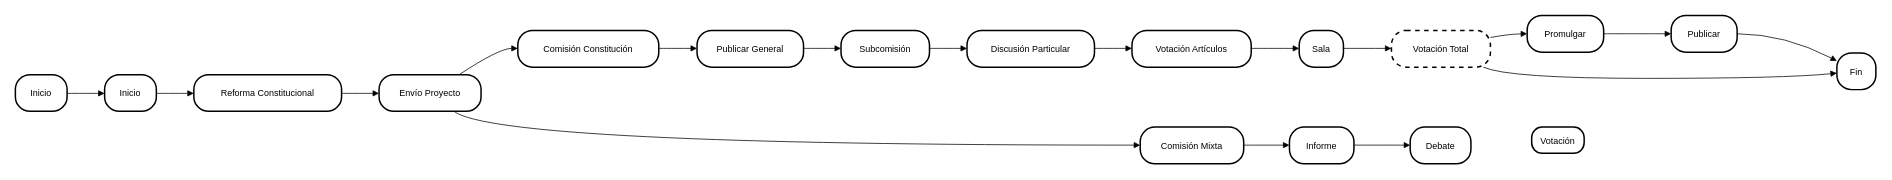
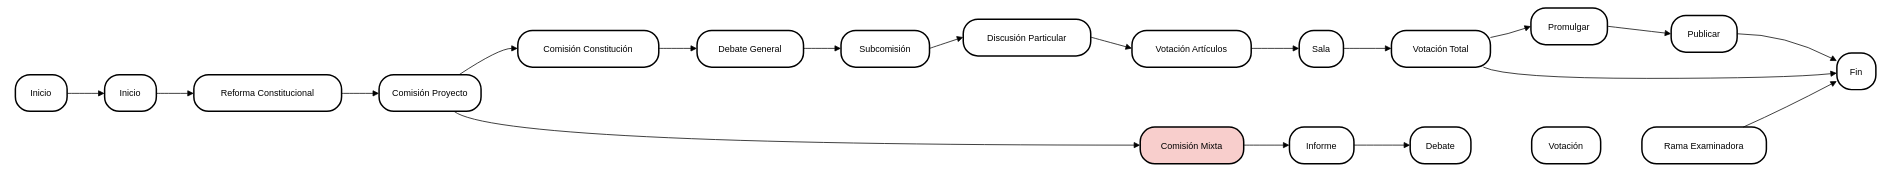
node "Promulgar": moved (1566, 34) -> (1569, 26)
node "Publicar General": label "Publicar General" -> "Debate General"
node "Discusión Particular": moved (1031, 49) -> (1027, 38)
node "Votación Total": style dashed -> solid
node "Envío Proyecto": label "Envío Proyecto" -> "Comisión Proyecto"
edge "Rama Examinadora" -> "Fin": added
node "Votación": size 53x26 -> 69x37
node "Comisión Mixta": fillcolor #ffffff -> #f8cecc
node "Rama Examinadora": added
